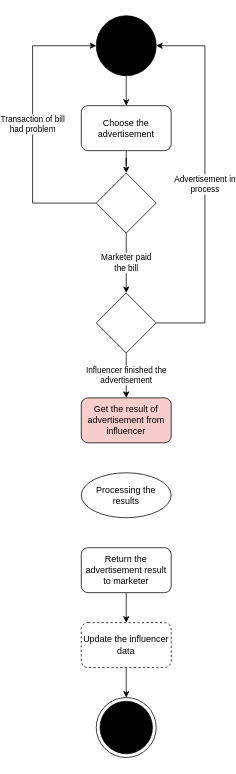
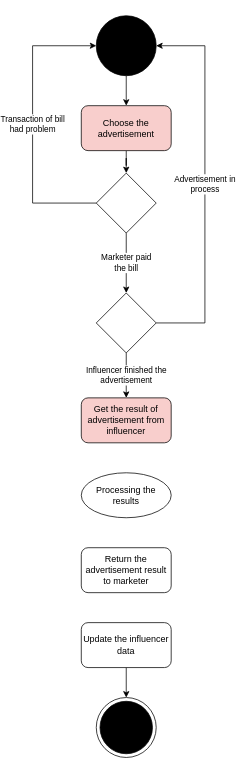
node "Choose the advertisement": fillcolor #ffffff -> #f8cecc
edge "Return the advertisement result to marketer" -> "Update the influencer data": removed
node "Update the influencer data": style dashed -> solid
